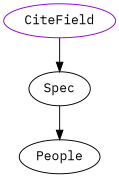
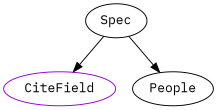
edge "CiteField" -> "Spec": reversed
